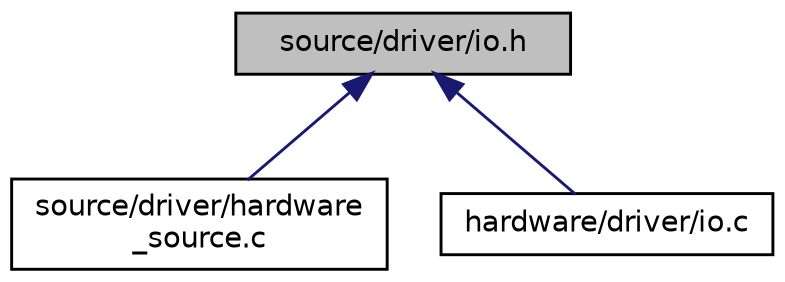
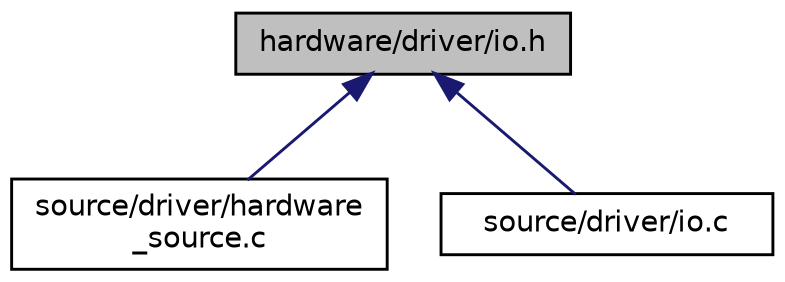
node "source/driver/io.h": label "source/driver/io.h" -> "hardware/driver/io.h"
node "hardware/driver/io.c": label "hardware/driver/io.c" -> "source/driver/io.c"
